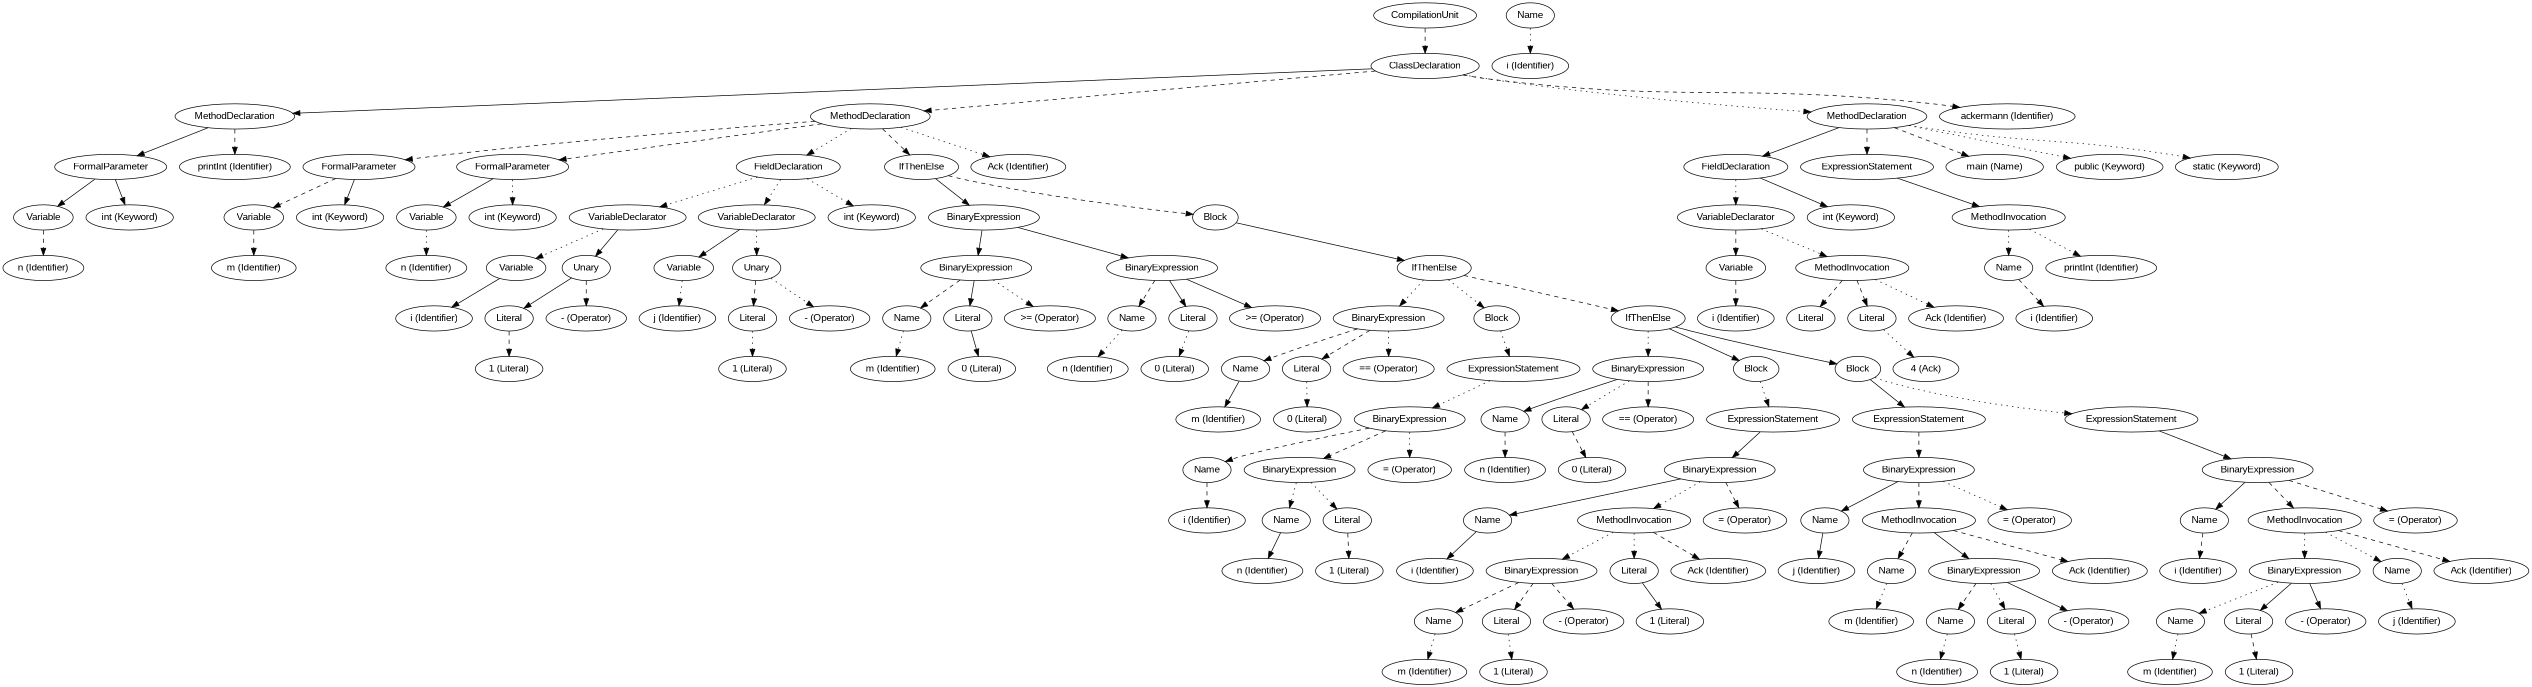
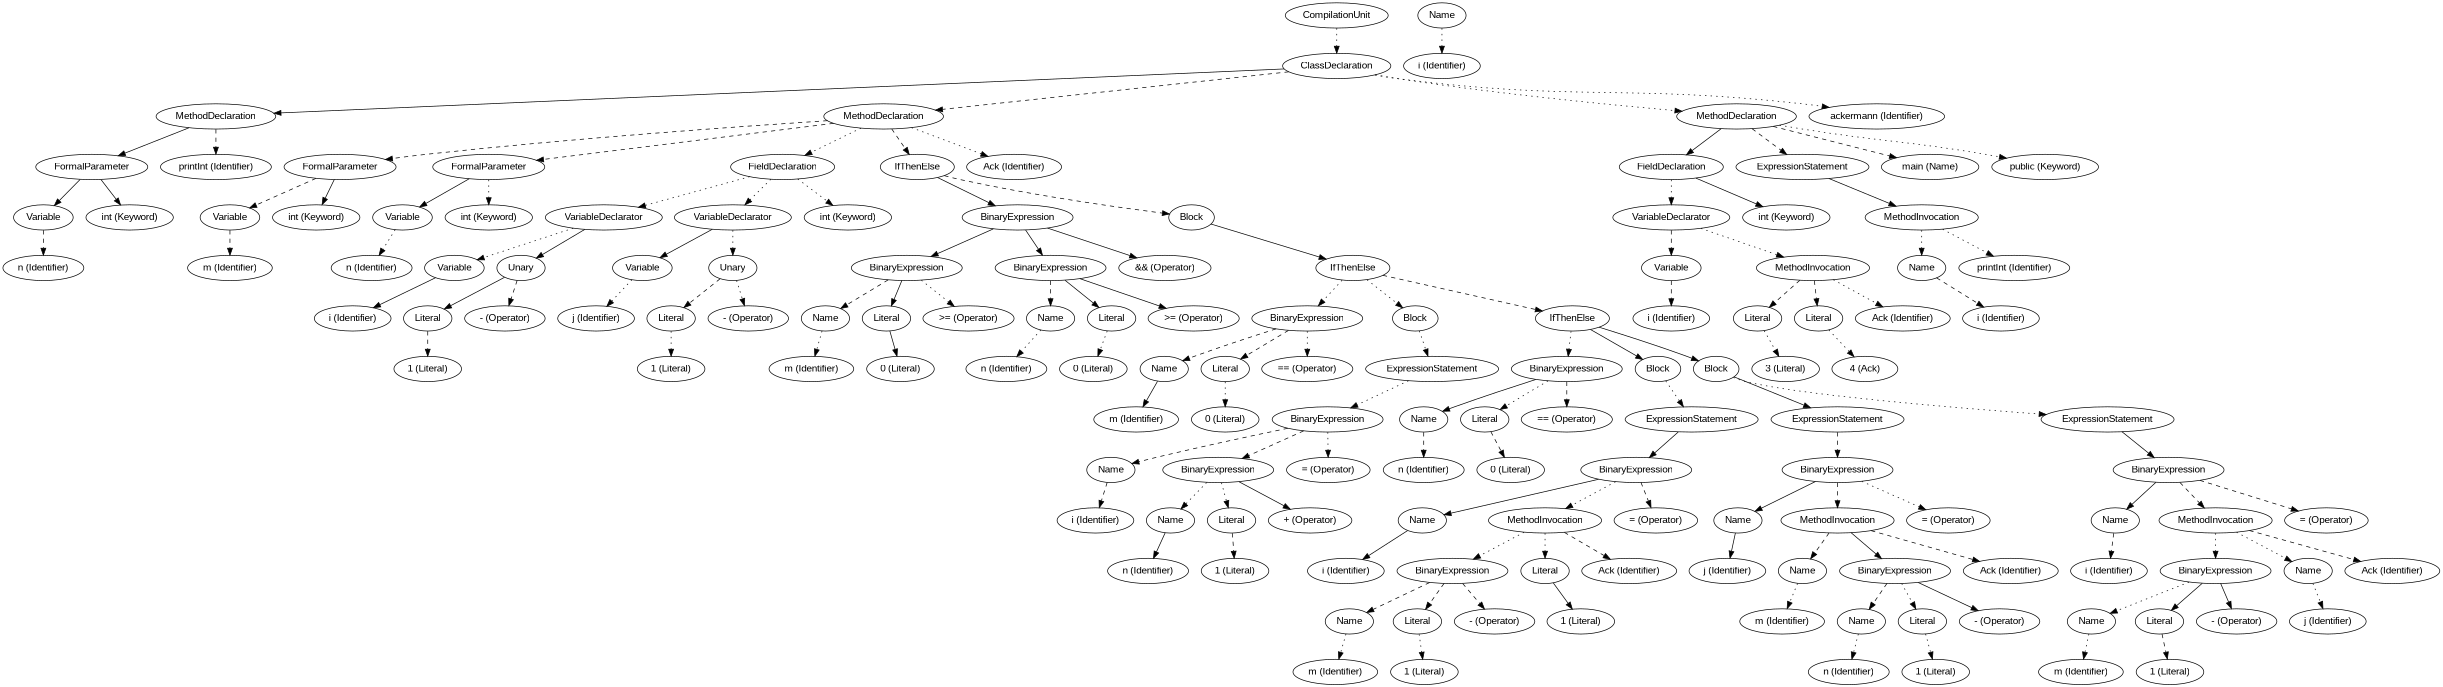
edge "CompilationUnit" -> "ClassDeclaration": style dashed -> dotted
edge "ClassDeclaration" -> "ackermann (Identifier)": style dashed -> dotted
node "static (Keyword)": removed
node "&& (Operator)": added
node "3 (Literal)": added
node "+ (Operator)": added
